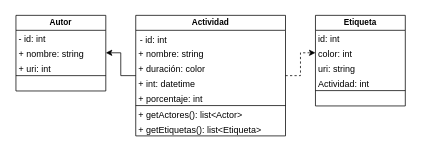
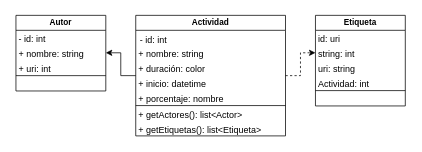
node "id: int": label "id: int" -> "id: uri"
node "color: int": label "color: int" -> "string: int"
node "+ int: datetime": label "+ int: datetime" -> "+ inicio: datetime"
node "+ porcentaje: int": label "+ porcentaje: int" -> "+ porcentaje: nombre"
